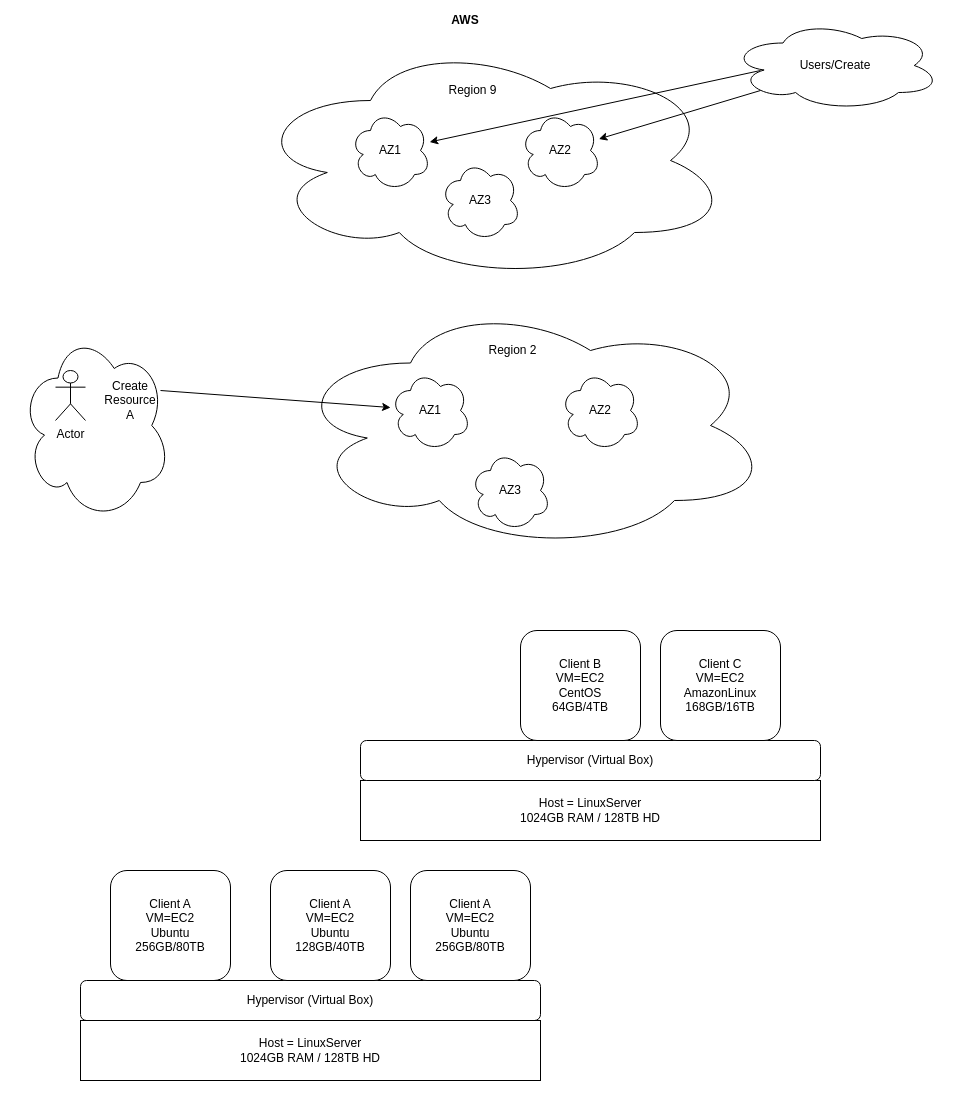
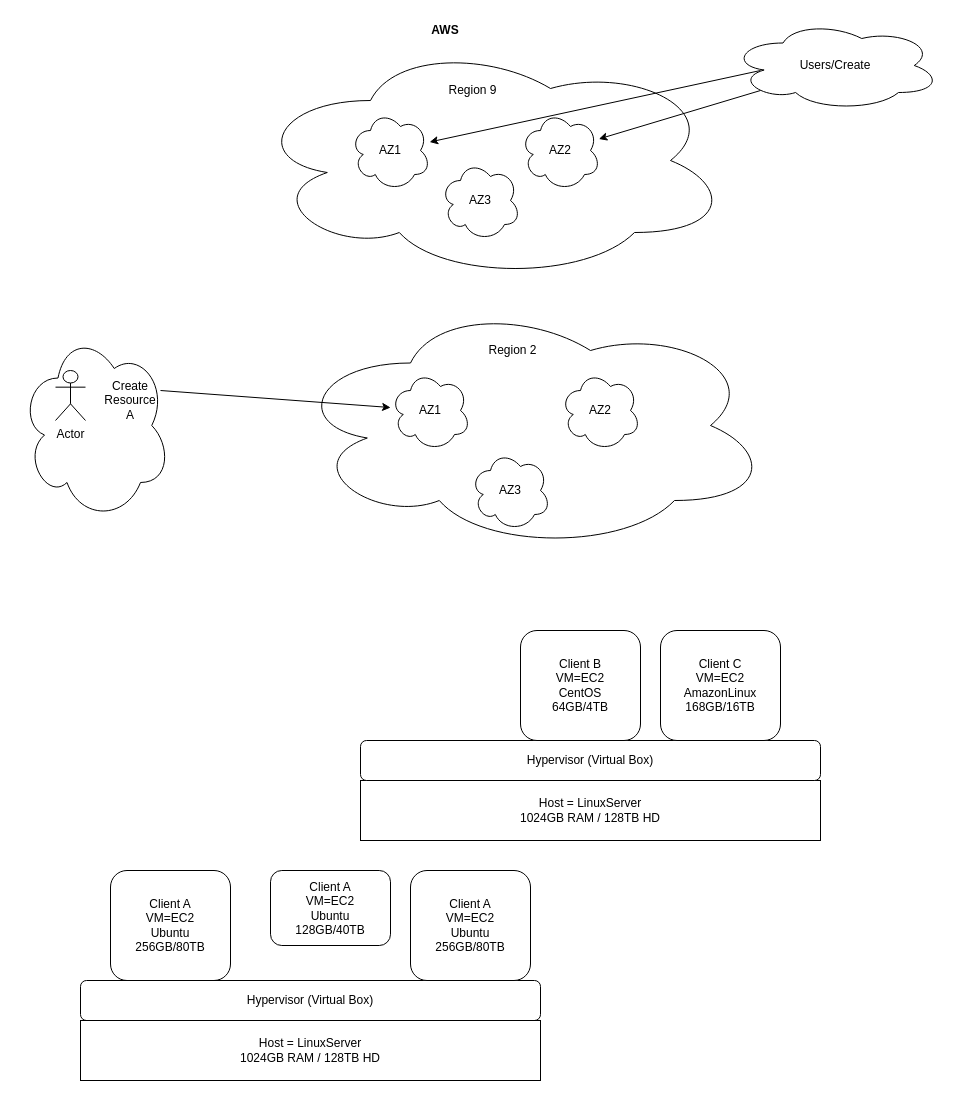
node "AWS": moved (466, 21) -> (446, 31)
node "Client A VM=EC2 Ubuntu 128GB/40TB": size 120x110 -> 120x75
